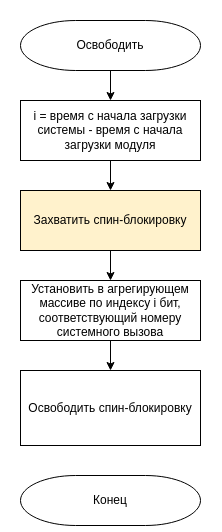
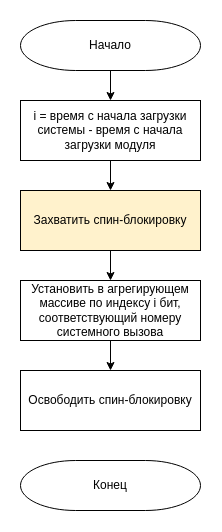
node "Освободить": label "Освободить" -> "Начало"
node "Освободить спин-блокировку": size 180x75 -> 180x60
node "Конец": moved (111, 501) -> (111, 486)
